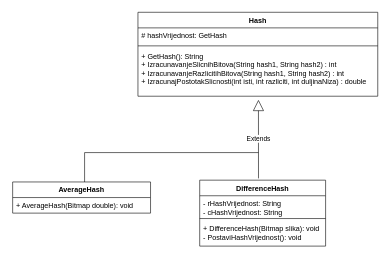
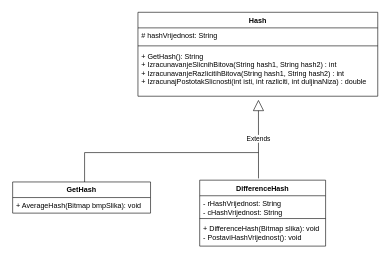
node "# hashVrijednost: GetHash": label "# hashVrijednost: GetHash" -> "# hashVrijednost: String"
node "AverageHash": label "AverageHash" -> "GetHash"
node "+ AverageHash(Bitmap double): void": label "+ AverageHash(Bitmap double): void" -> "+ AverageHash(Bitmap bmpSlika): void"
